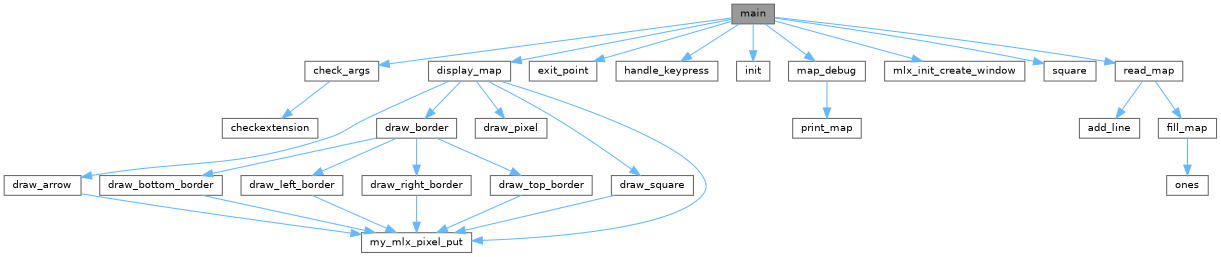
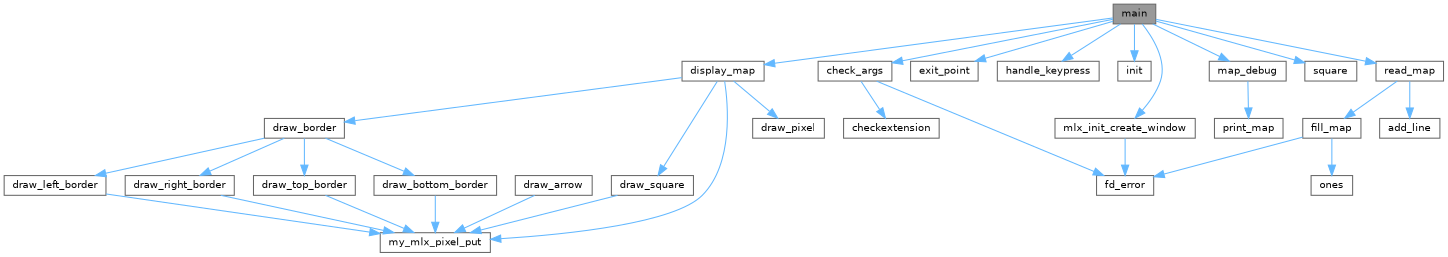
edge "display_map" -> "draw_arrow": removed
node "fd_error": added
